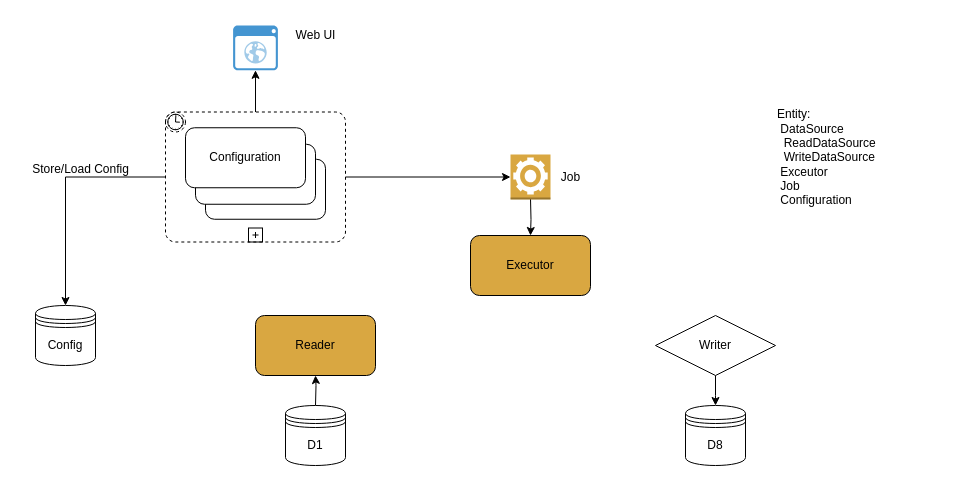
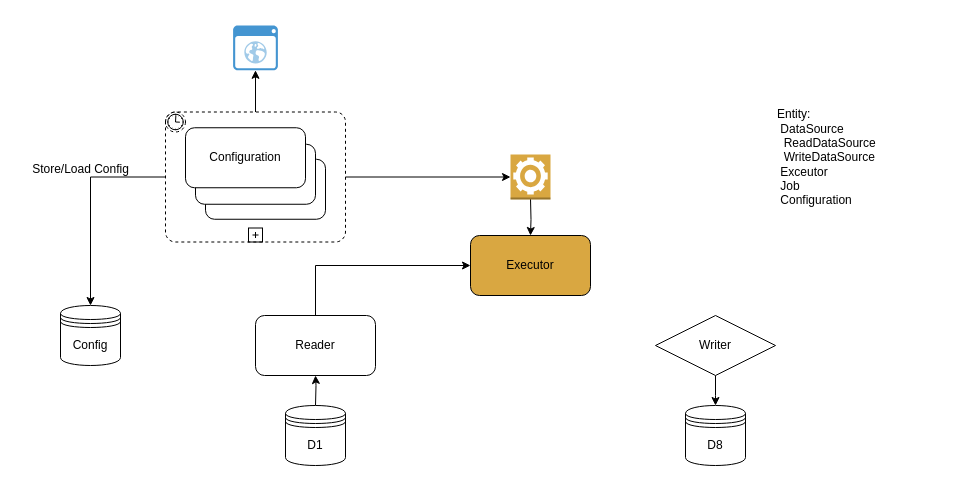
node "Web UI": removed
node "Job": removed
edge "Reader" -> "Executor": added
node "Config": moved (66, 336) -> (91, 336)
node "Reader": fillcolor #d9a741 -> #ffffff
